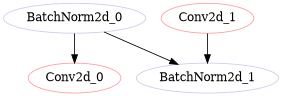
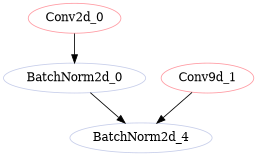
node "Conv2d_1": label "Conv2d_1" -> "Conv9d_1"
edge "BatchNorm2d_0" -> "Conv2d_0": reversed
node "BatchNorm2d_1": label "BatchNorm2d_1" -> "BatchNorm2d_4"
